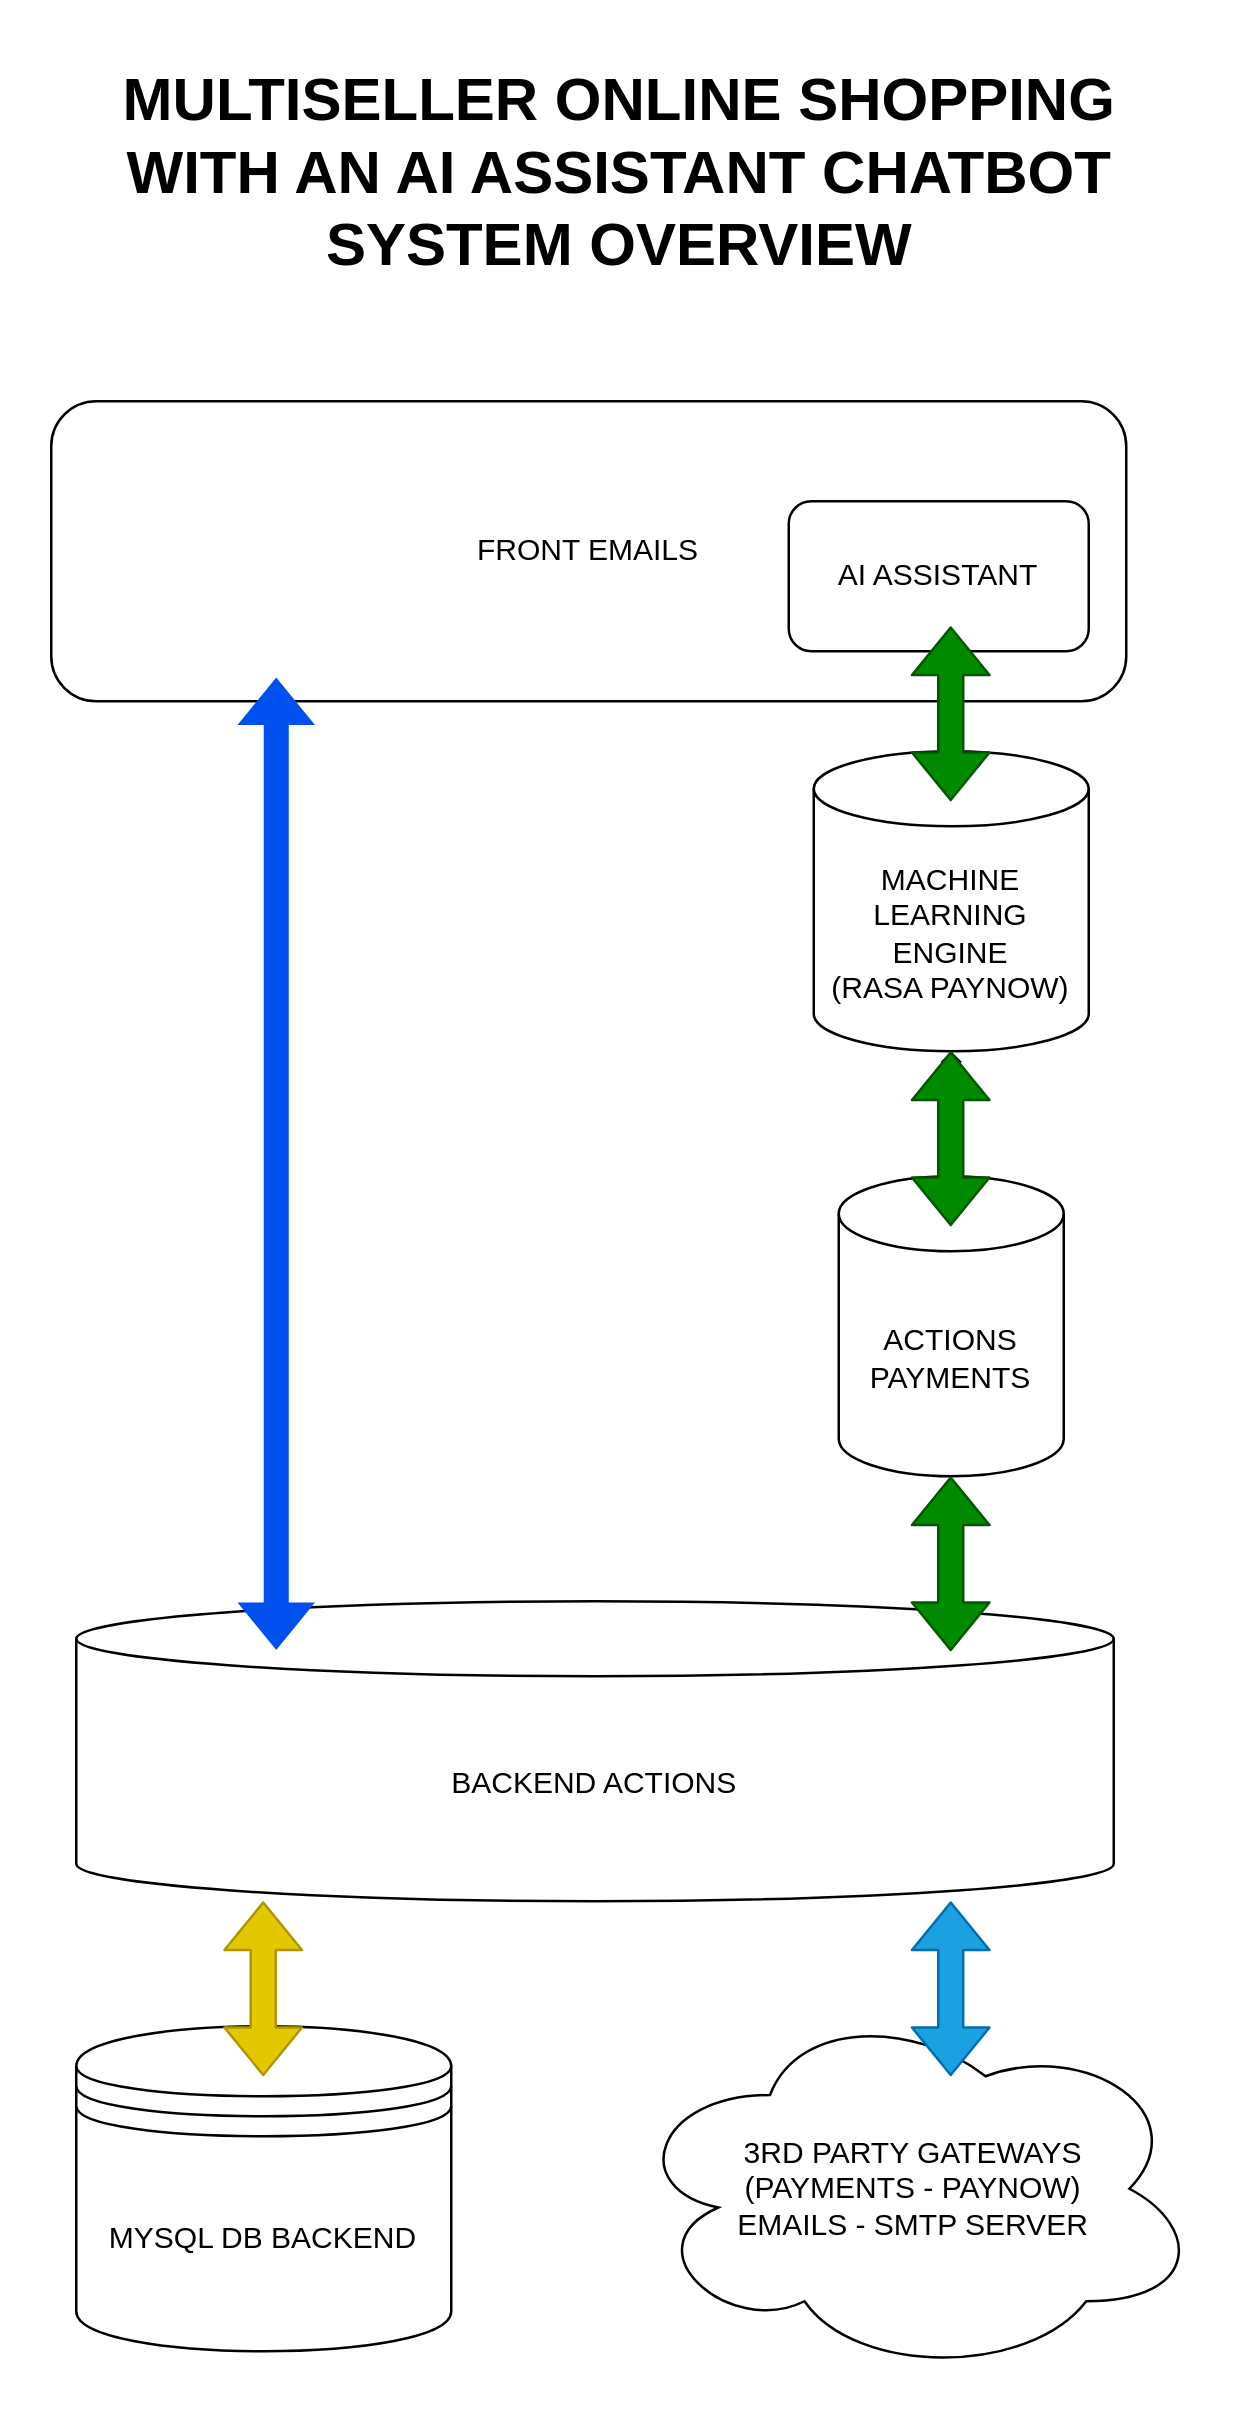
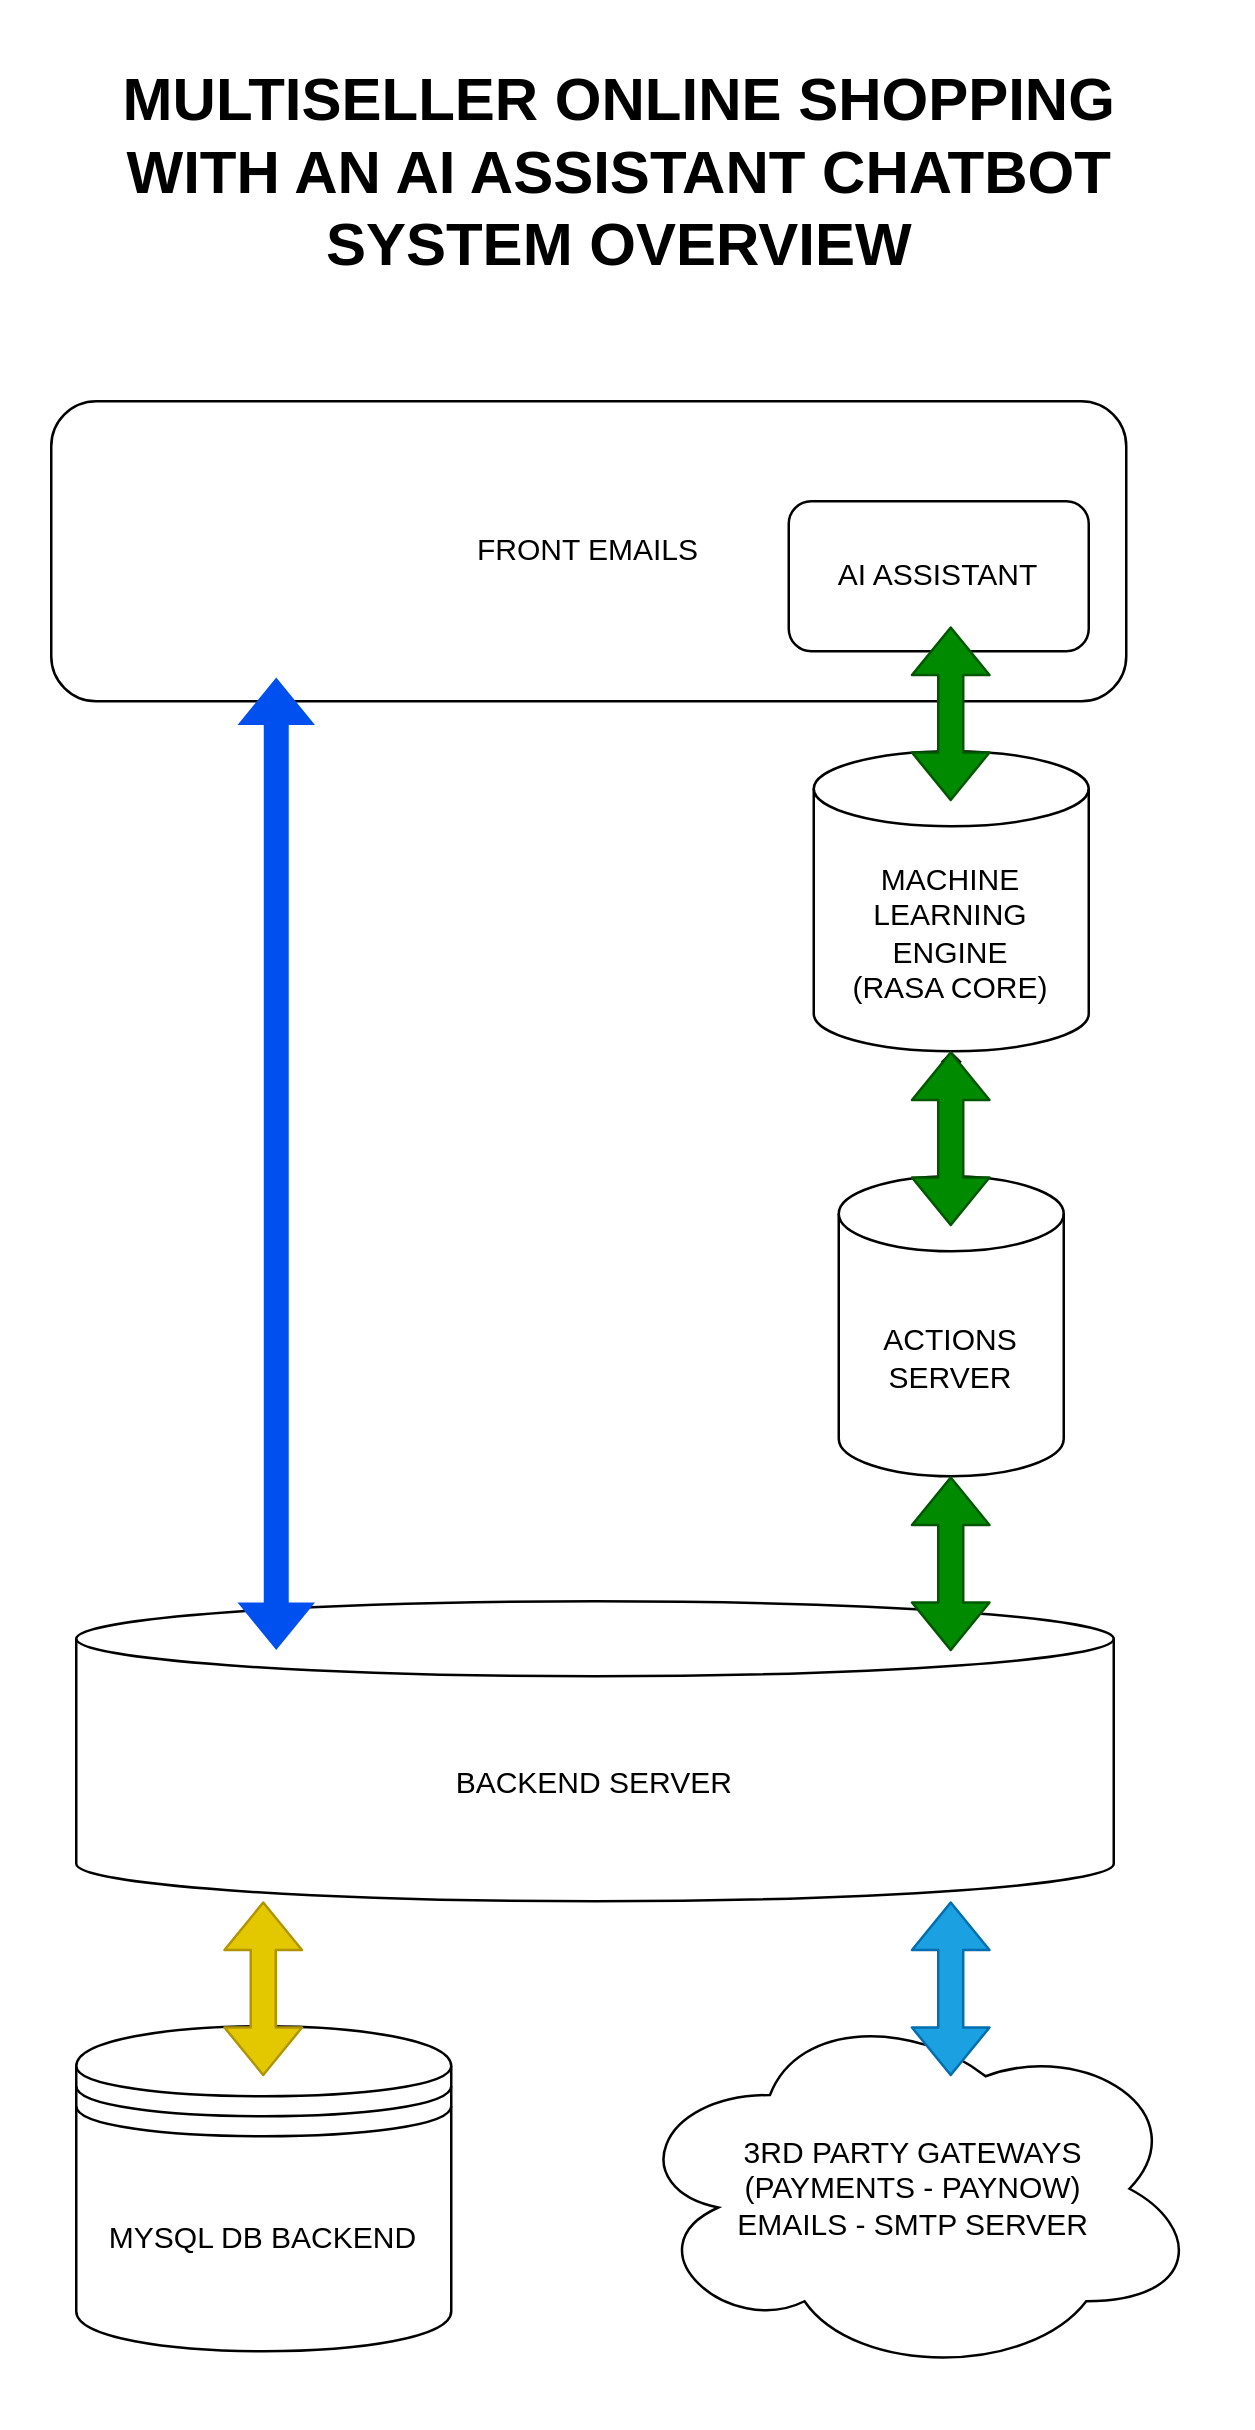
node "MACHINE LEARNING ENGINE (RASA PAYNOW)": label "MACHINE LEARNING ENGINE (RASA PAYNOW)" -> "MACHINE LEARNING ENGINE (RASA CORE)"
node "ACTIONS PAYMENTS": label "ACTIONS PAYMENTS" -> "ACTIONS SERVER"
node "BACKEND ACTIONS": label "BACKEND ACTIONS" -> "BACKEND SERVER"
